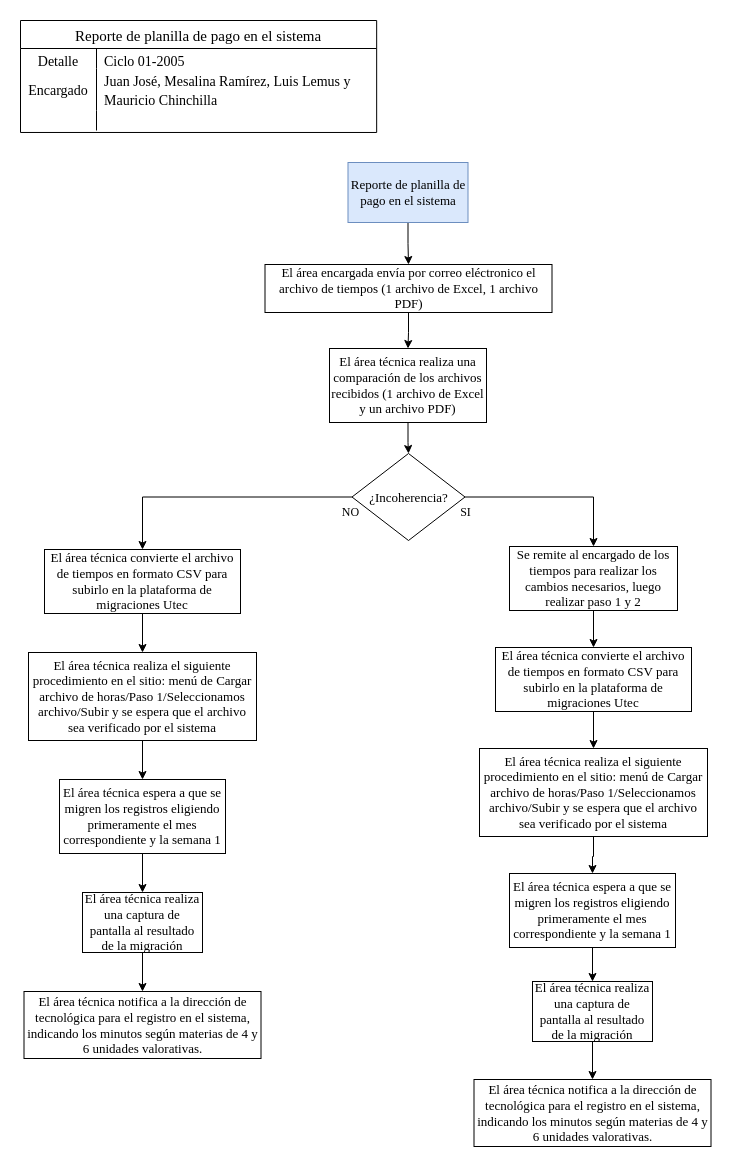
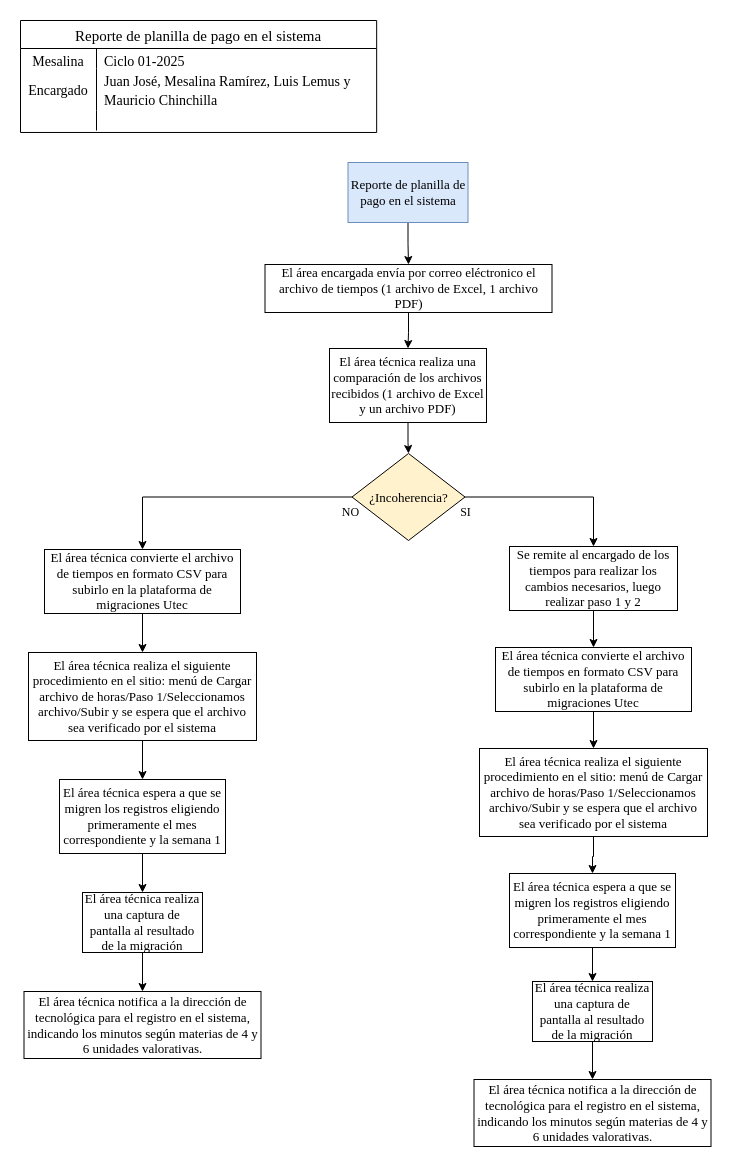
node "Detalle": label "Detalle" -> "Mesalina"
node "Ciclo 01-2005": label "Ciclo 01-2005" -> "Ciclo 01-2025"
node "¿Incoherencia?": fillcolor #ffffff -> #fff2cc
